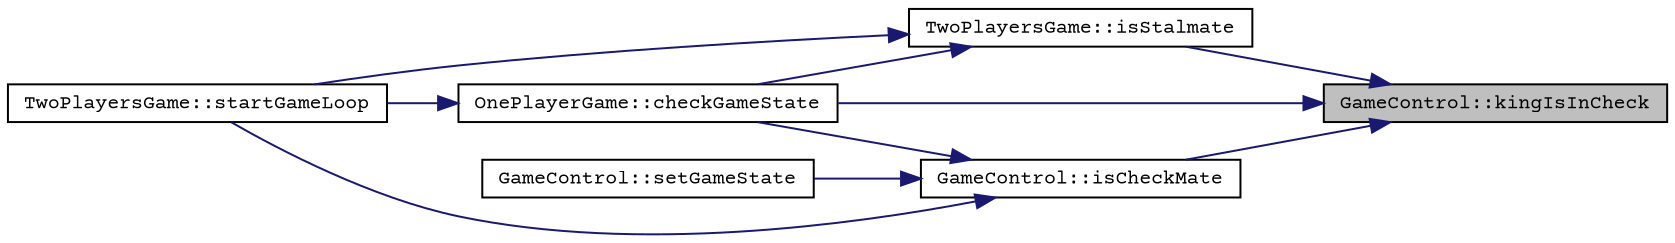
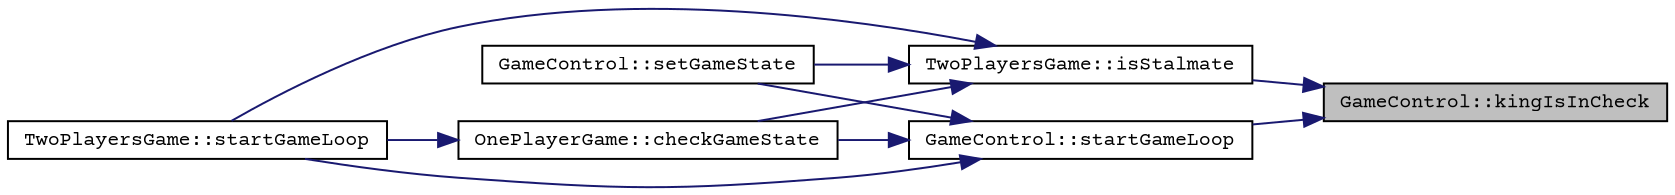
edge "GameControl::setGameState" -> "TwoPlayersGame::isStalmate": added
edge "OnePlayerGame::checkGameState" -> "GameControl::kingIsInCheck": removed
node "GameControl::isCheckMate": label "GameControl::isCheckMate" -> "GameControl::startGameLoop"
